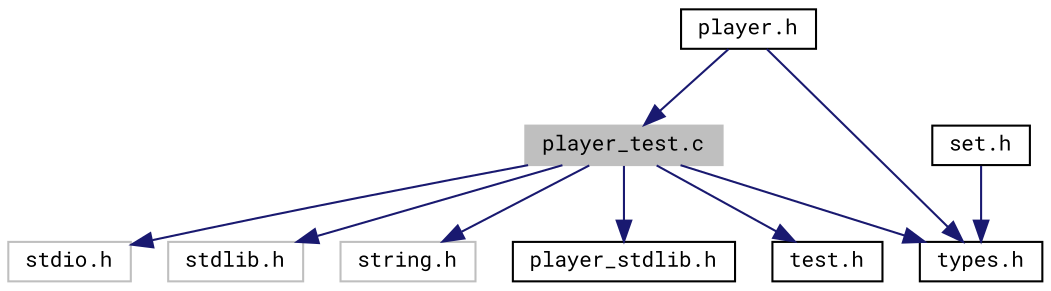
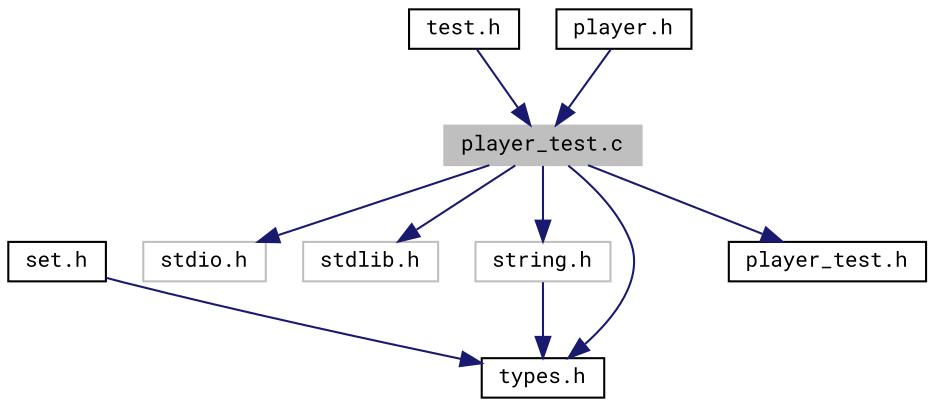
edge "player.h" -> "types.h": now "string.h" -> "types.h"
edge "player_test.c" -> "test.h": reversed
node "player_stdlib.h": label "player_stdlib.h" -> "player_test.h"
